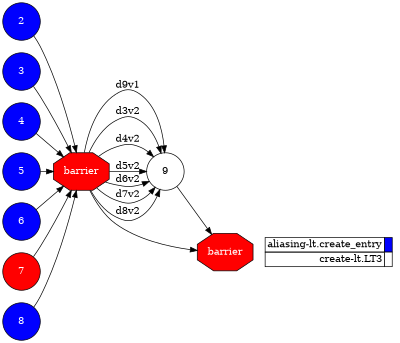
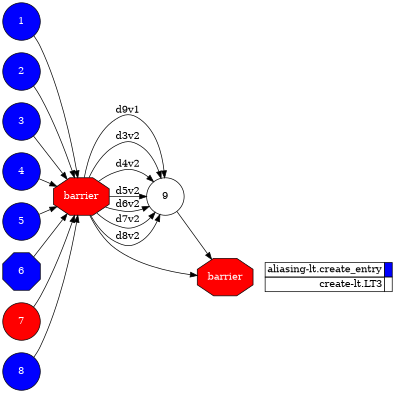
node "1": added
node "6": shape circle -> octagon
